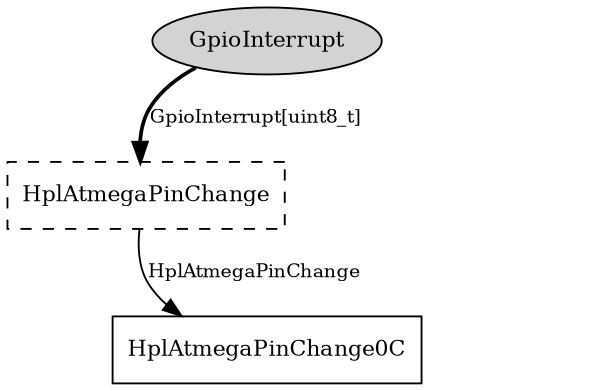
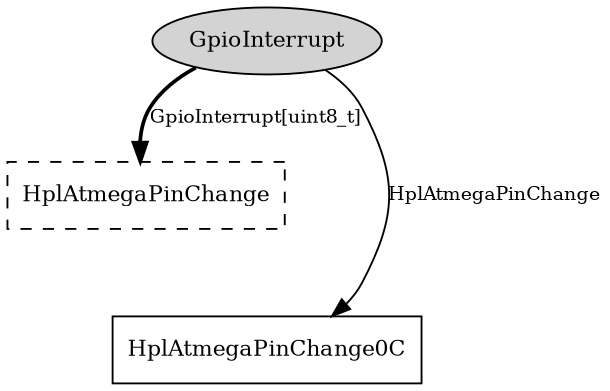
edge "HplAtmegaPinChange" -> "HplAtmegaPinChange0C": now "GpioInterrupt" -> "HplAtmegaPinChange0C"
